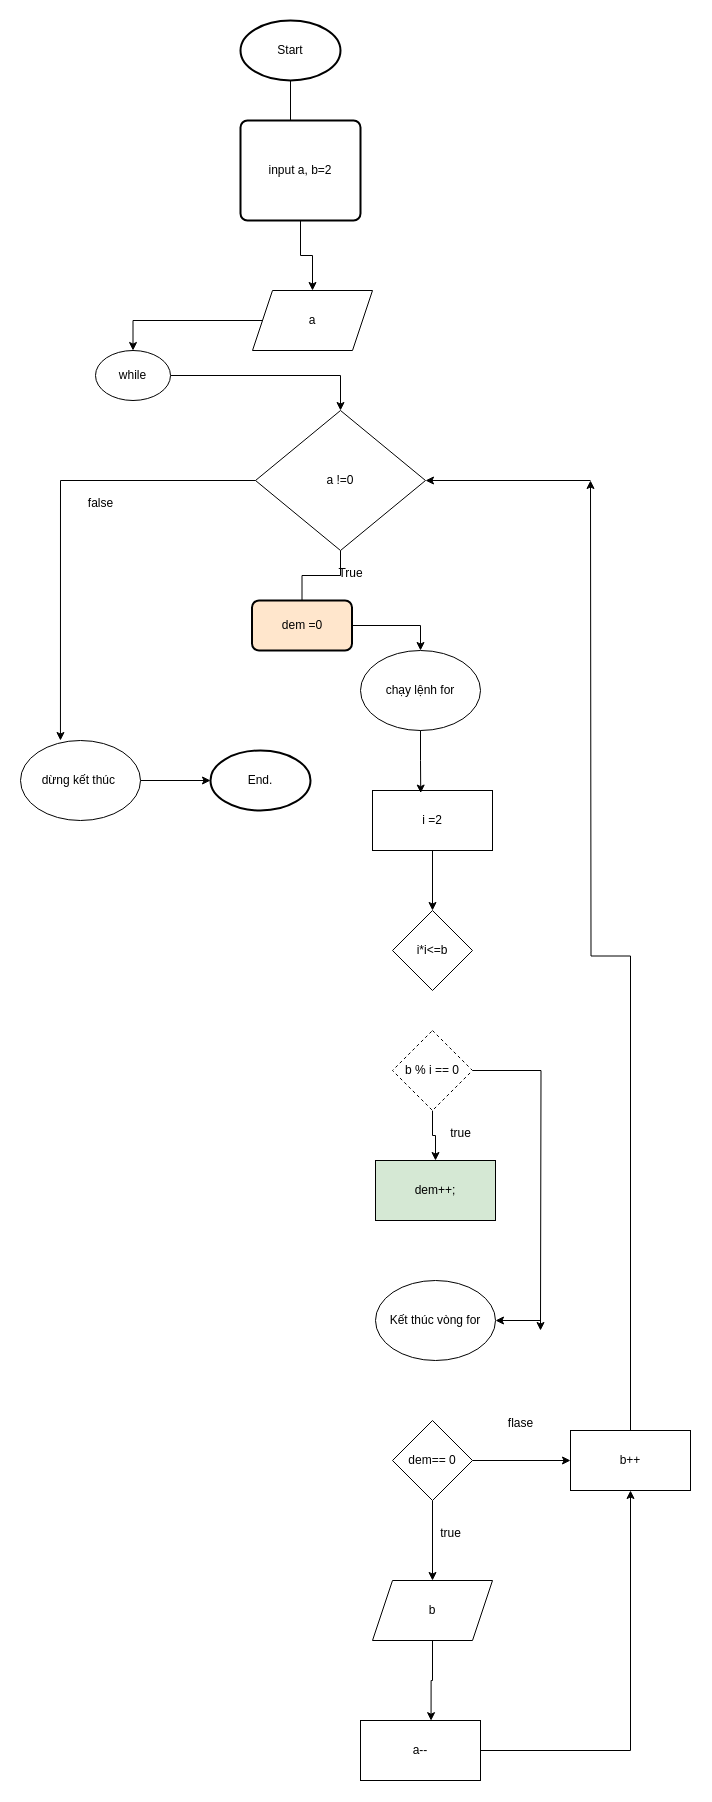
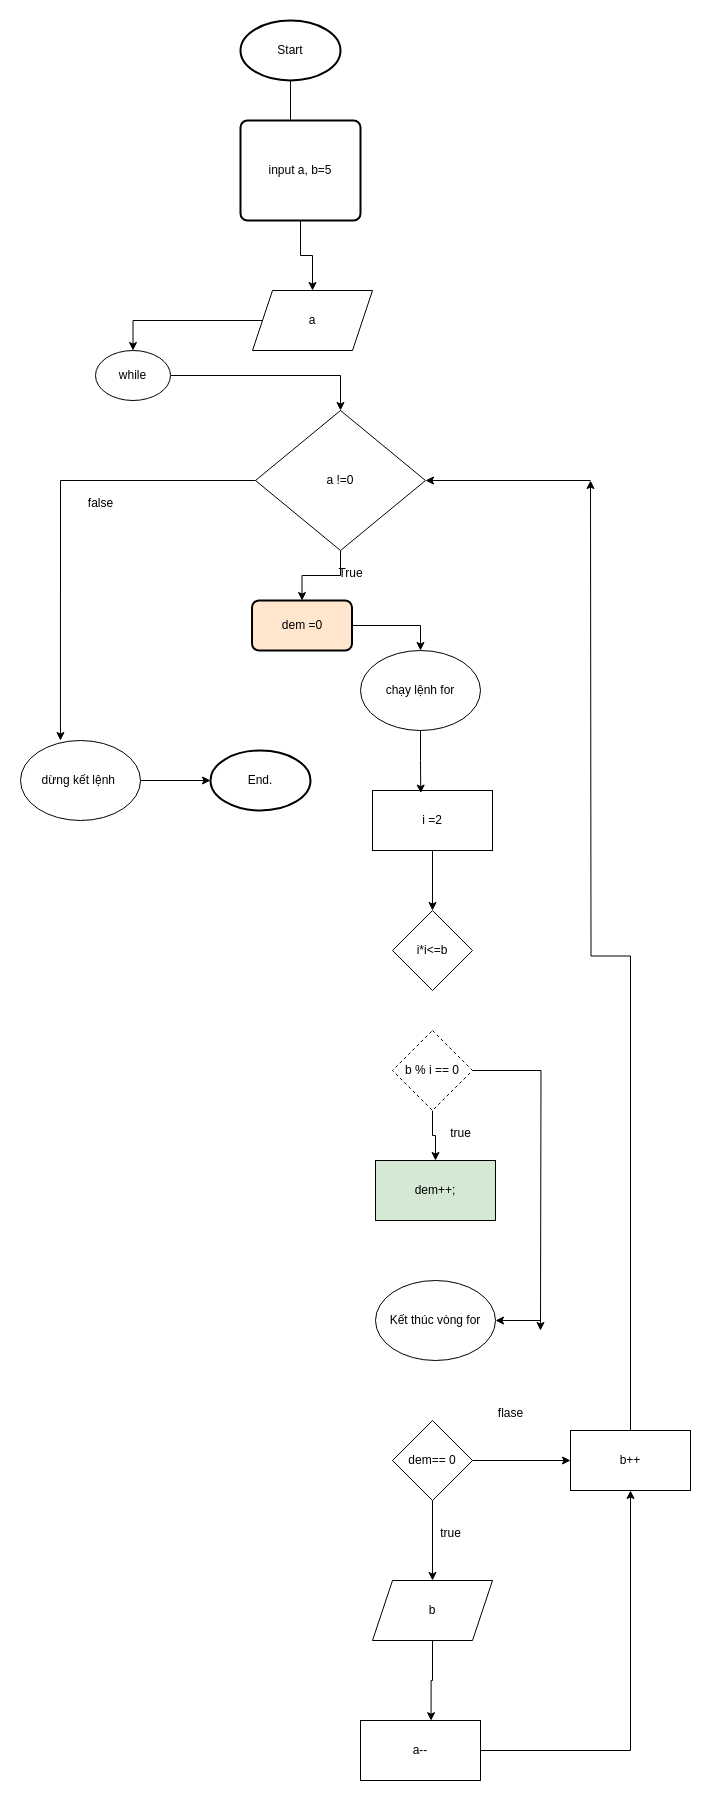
node "input a, b=2": label "input a, b=2" -> "input a, b=5"
edge "a !=0" -- "dem =0": arrowhead none -> classic
node "dừng kết thúc": label "dừng kết thúc" -> "dừng kết lệnh"
node "flase": moved (521, 1424) -> (511, 1414)
